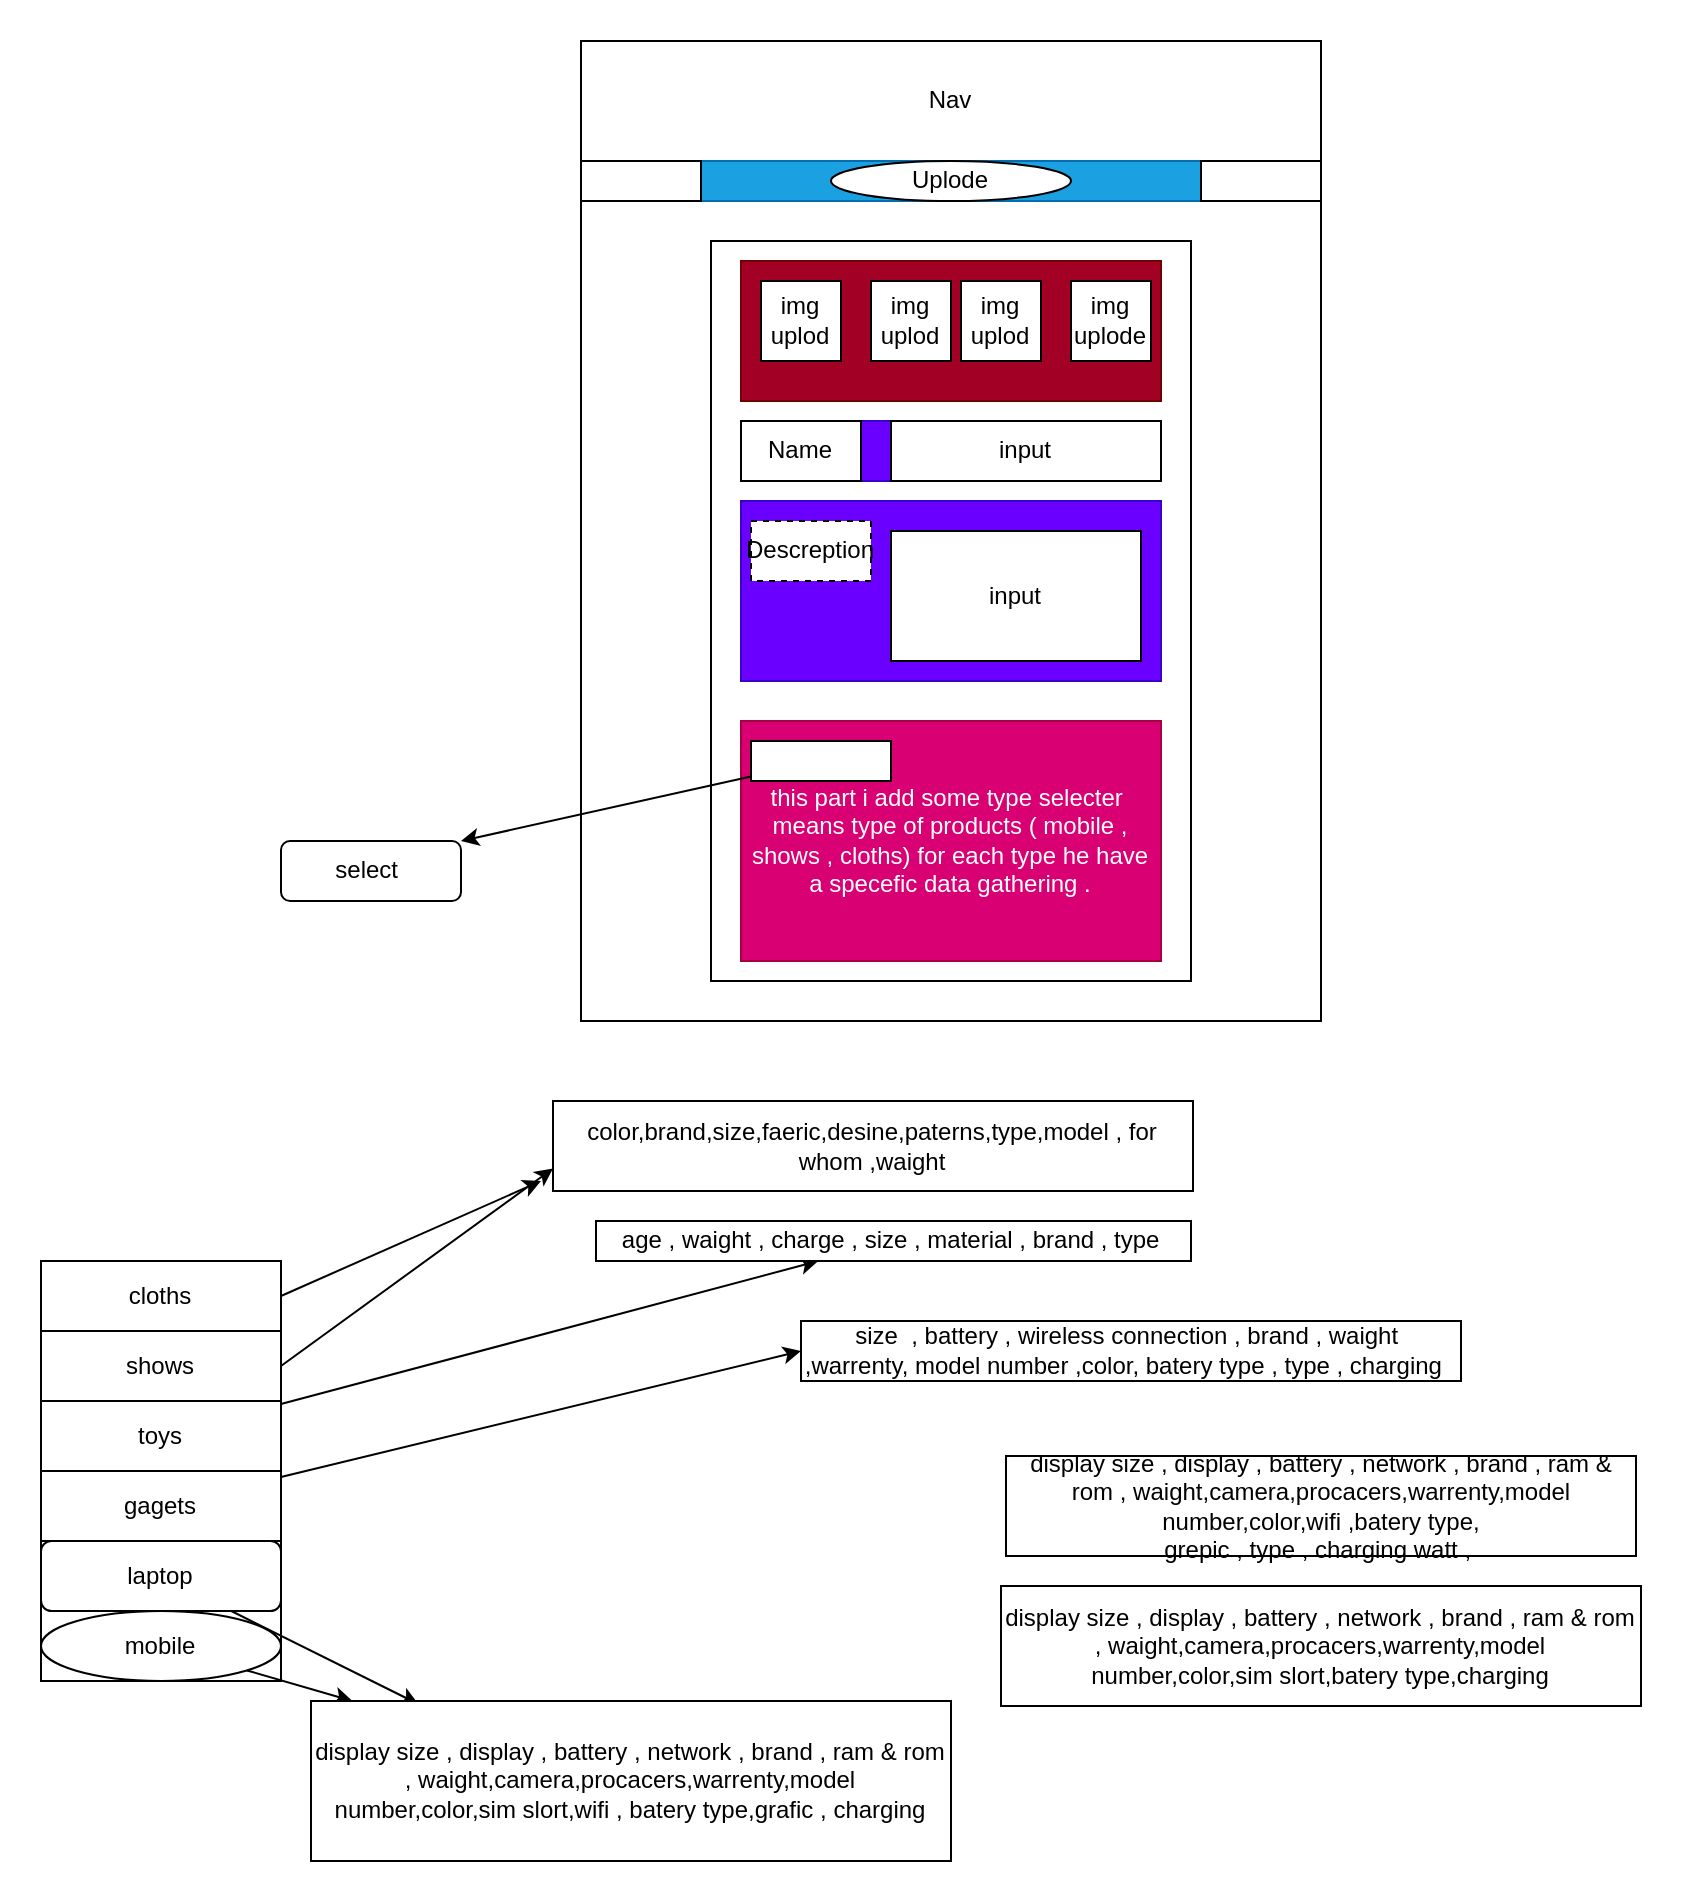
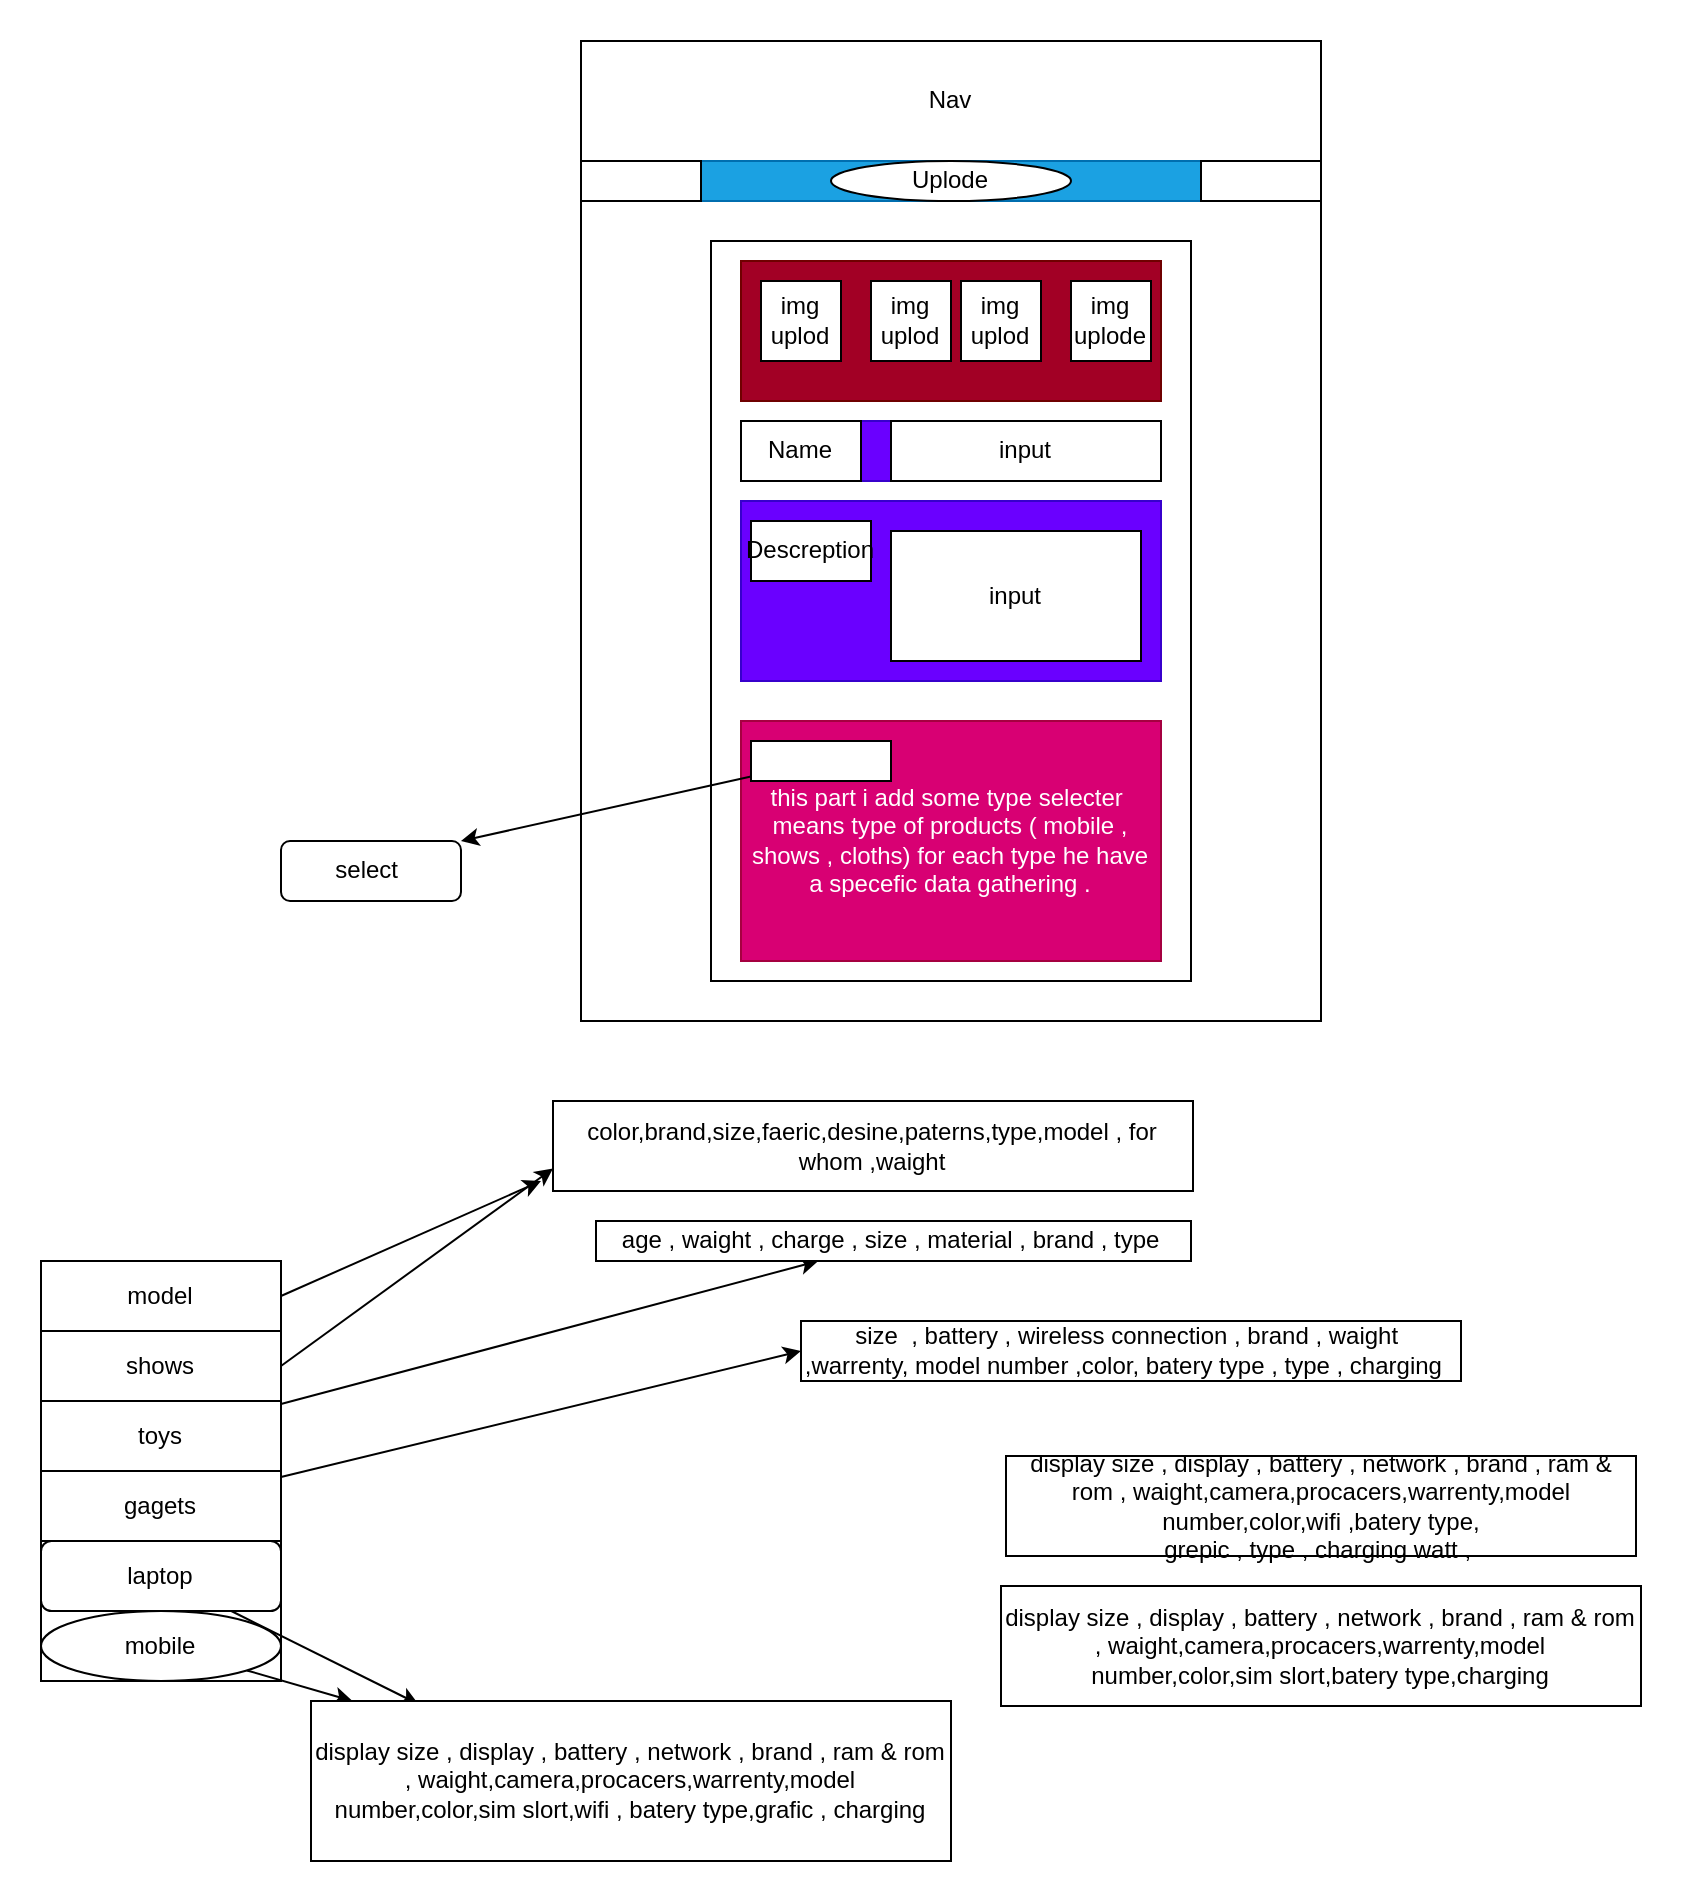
node "Descreption": style dashed -> solid
node "cloths": label "cloths" -> "model"
